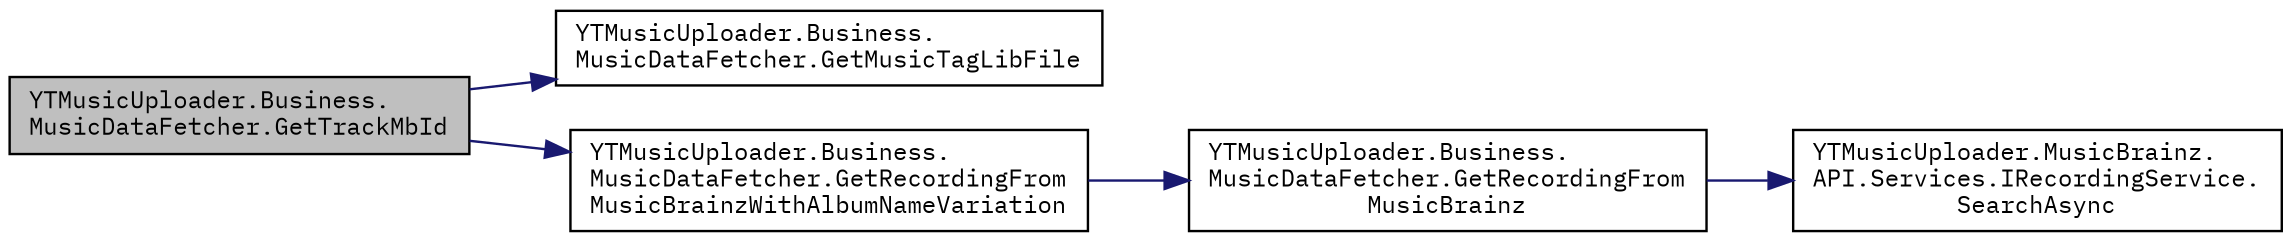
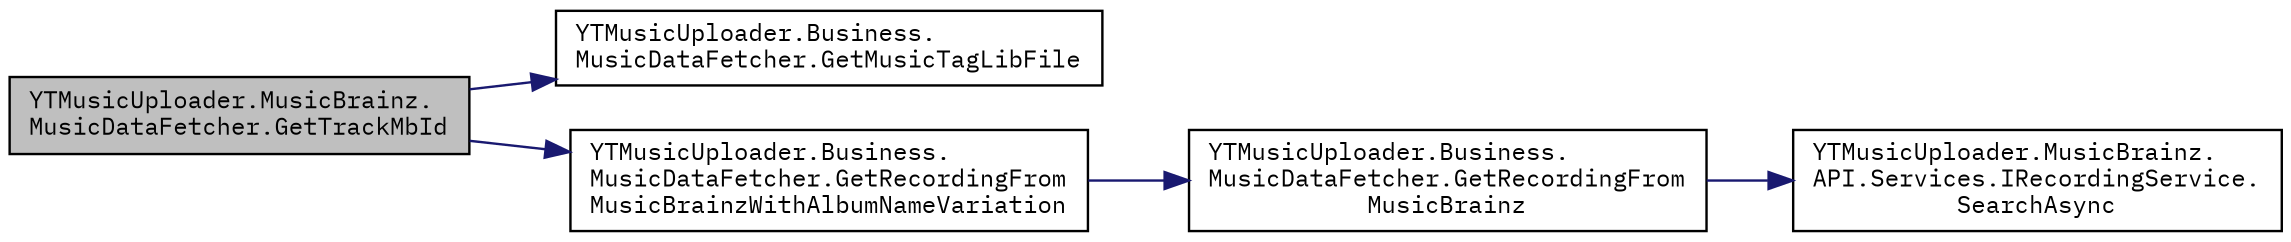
node "YTMusicUploader.Business. MusicDataFetcher.GetTrackMbId": label "YTMusicUploader.Business. MusicDataFetcher.GetTrackMbId" -> "YTMusicUploader.MusicBrainz. MusicDataFetcher.GetTrackMbId"
